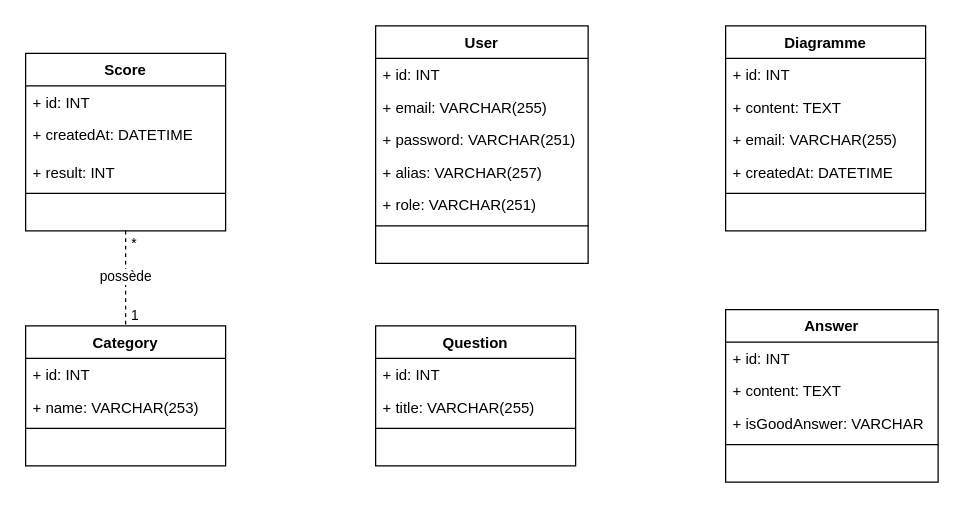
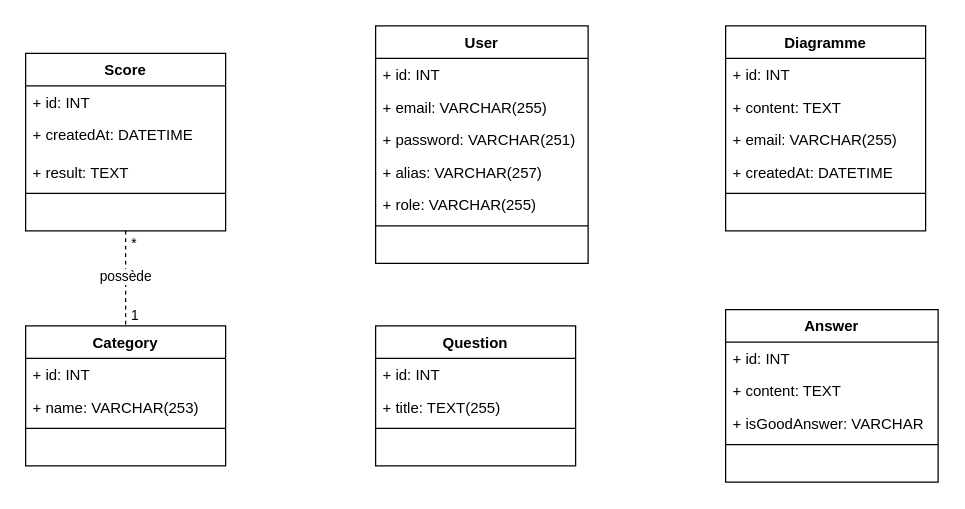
node "+ result: INT": label "+ result: INT" -> "+ result: TEXT"
node "+ role: VARCHAR(251)": label "+ role: VARCHAR(251)" -> "+ role: VARCHAR(255)"
node "+ title: VARCHAR(255)": label "+ title: VARCHAR(255)" -> "+ title: TEXT(255)"
